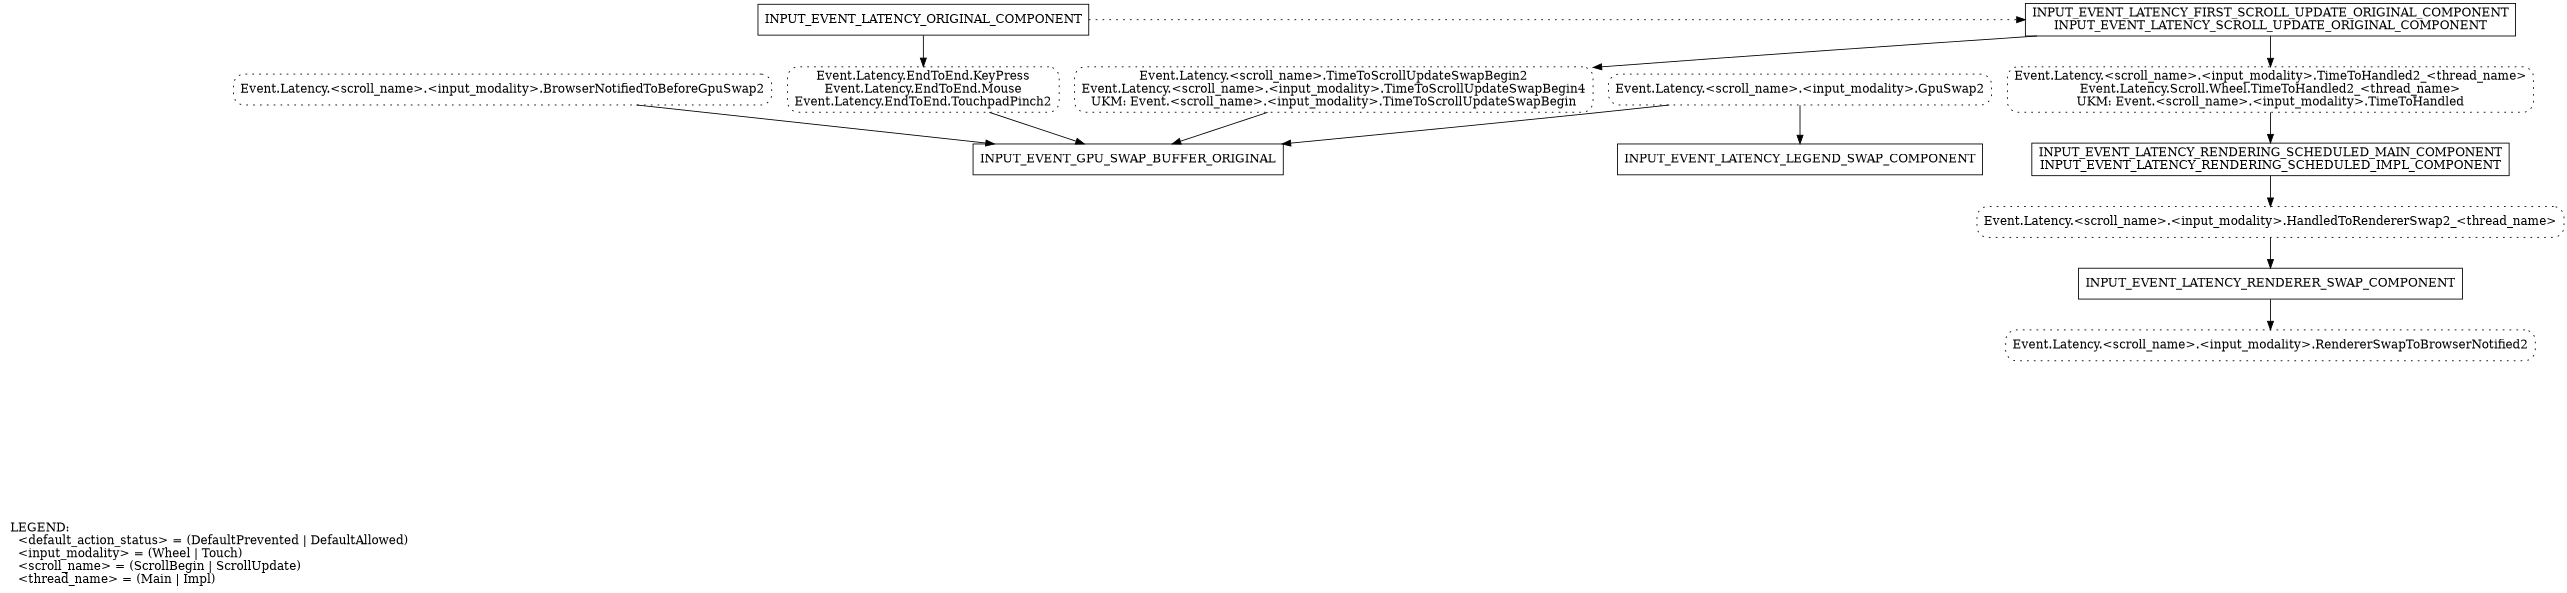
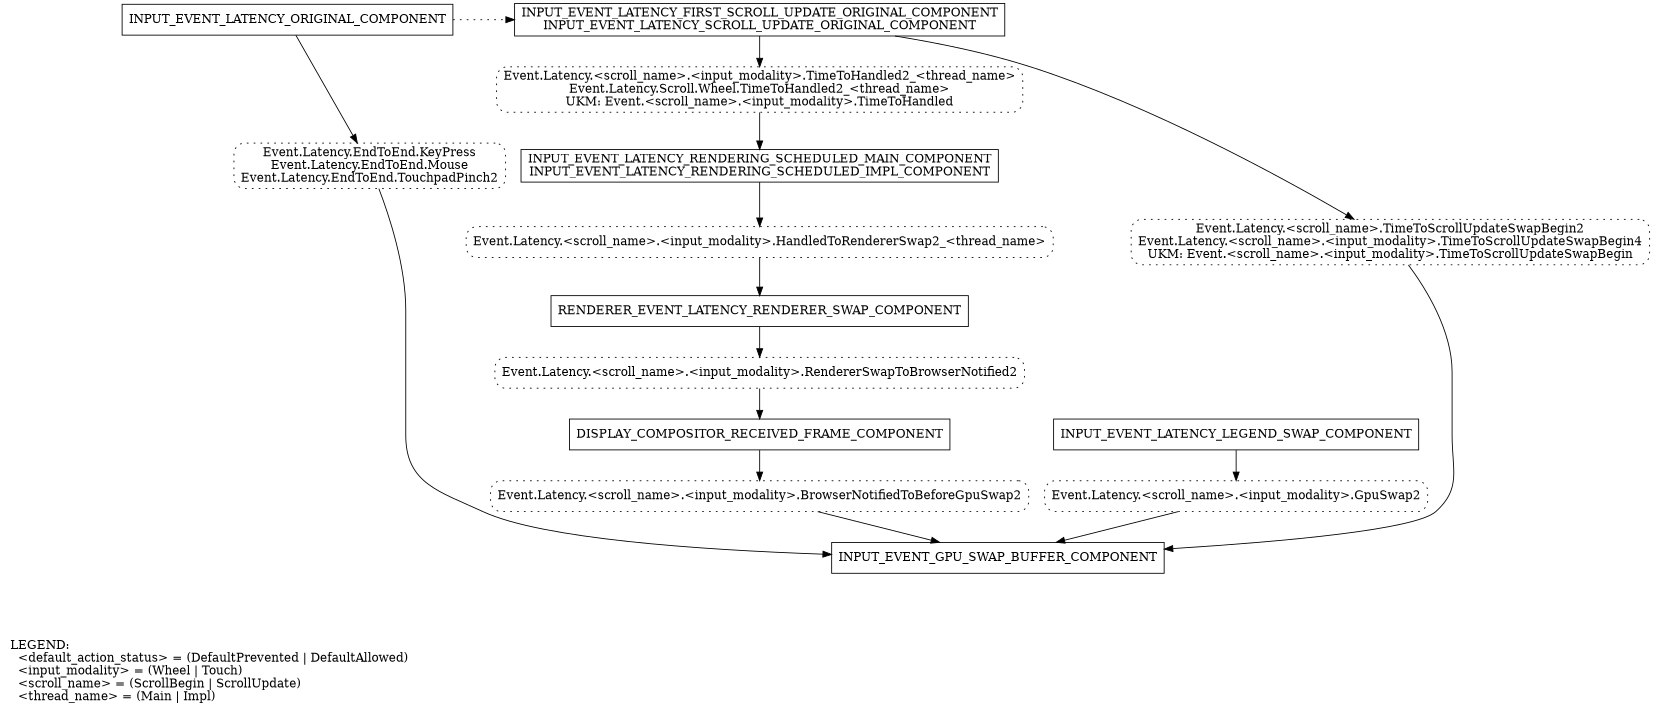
edge "Event.Latency.<scroll_name>.<input_modality>.GpuSwap2" -> "INPUT_EVENT_LATENCY_LEGEND_SWAP_COMPONENT": reversed
node "INPUT_EVENT_GPU_SWAP_BUFFER_ORIGINAL": label "INPUT_EVENT_GPU_SWAP_BUFFER_ORIGINAL" -> "INPUT_EVENT_GPU_SWAP_BUFFER_COMPONENT"
node "INPUT_EVENT_LATENCY_RENDERER_SWAP_COMPONENT": label "INPUT_EVENT_LATENCY_RENDERER_SWAP_COMPONENT" -> "RENDERER_EVENT_LATENCY_RENDERER_SWAP_COMPONENT"
node "DISPLAY_COMPOSITOR_RECEIVED_FRAME_COMPONENT": added
